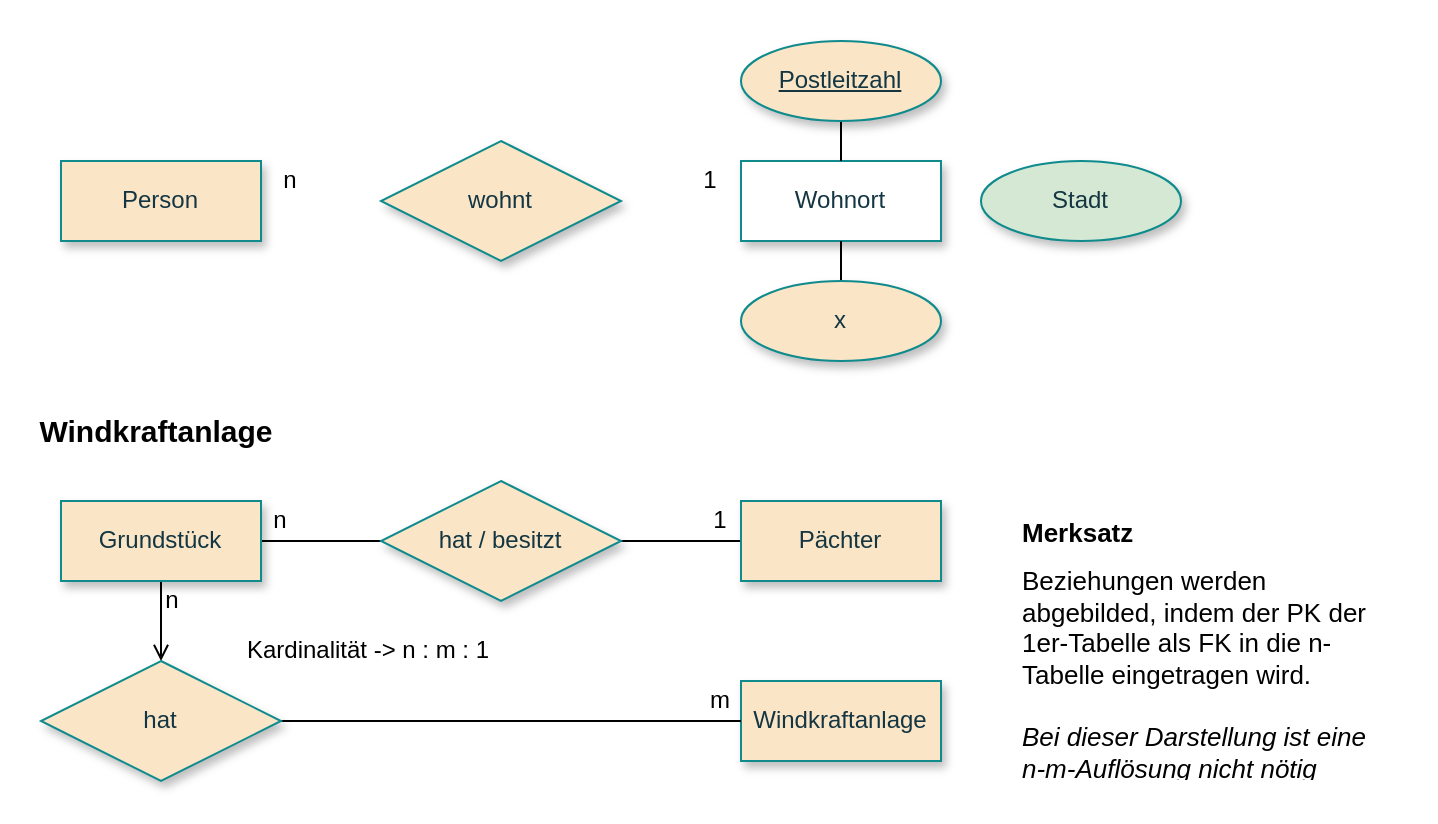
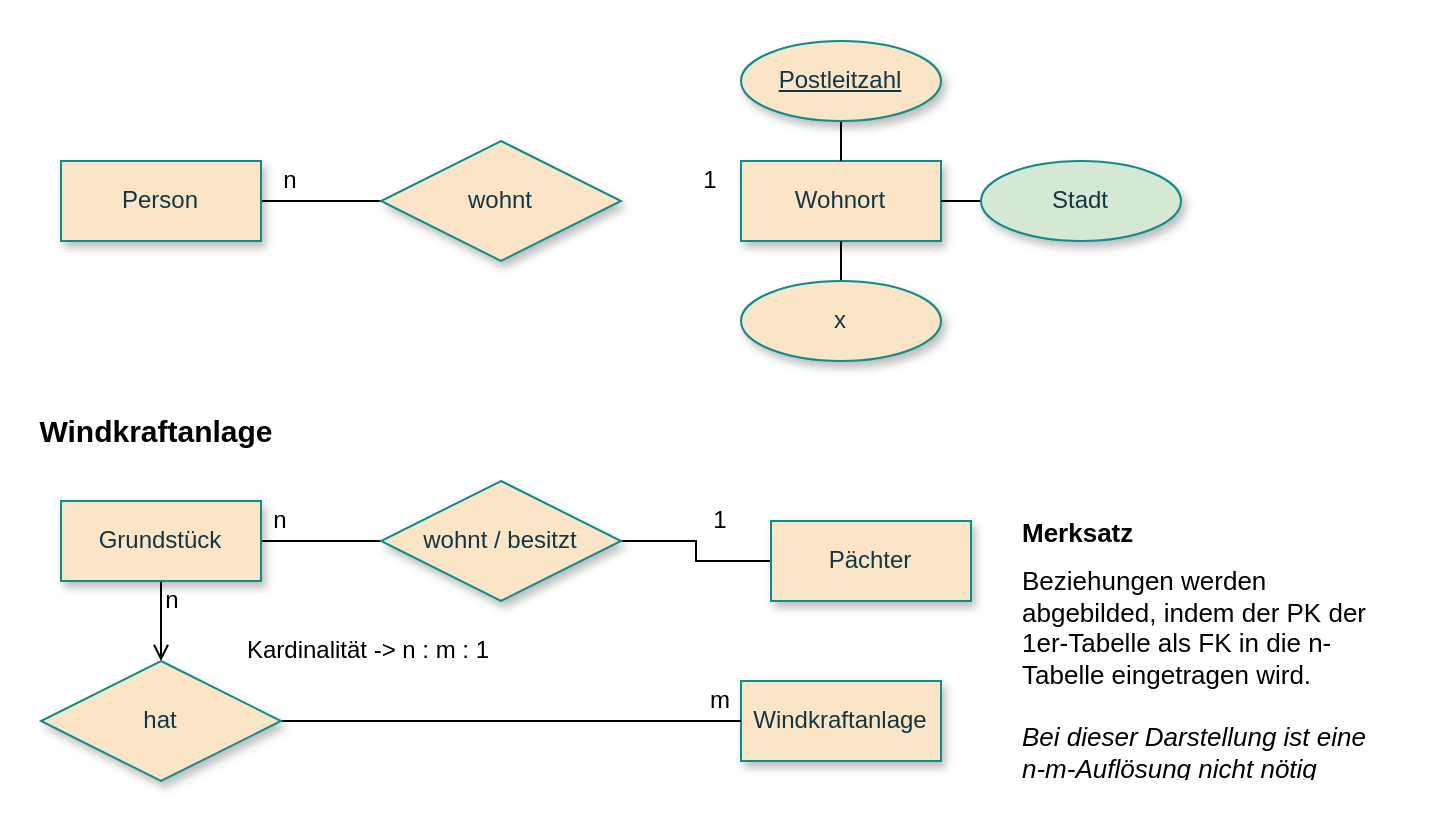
edge "Person" -- "wohnt": added
node "Wohnort": fillcolor #ffffff -> #fae5c7
edge "Wohnort" -- "Stadt": added
node "hat / besitzt": label "hat / besitzt" -> "wohnt / besitzt"
node "Pächter": moved (841, 541) -> (871, 561)
